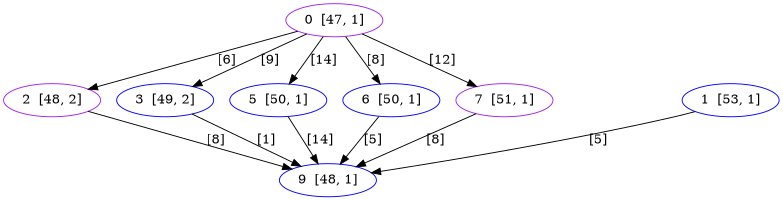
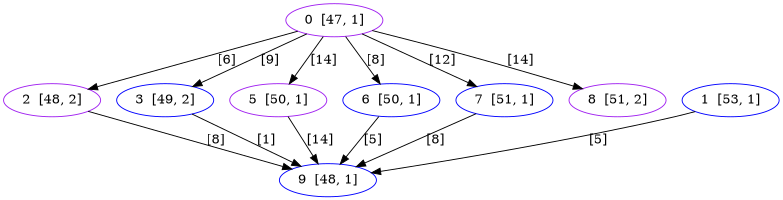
node "5  [50, 1]": color blue -> purple
node "7  [51, 1]": color purple -> blue
node "8  [51, 2]": added
